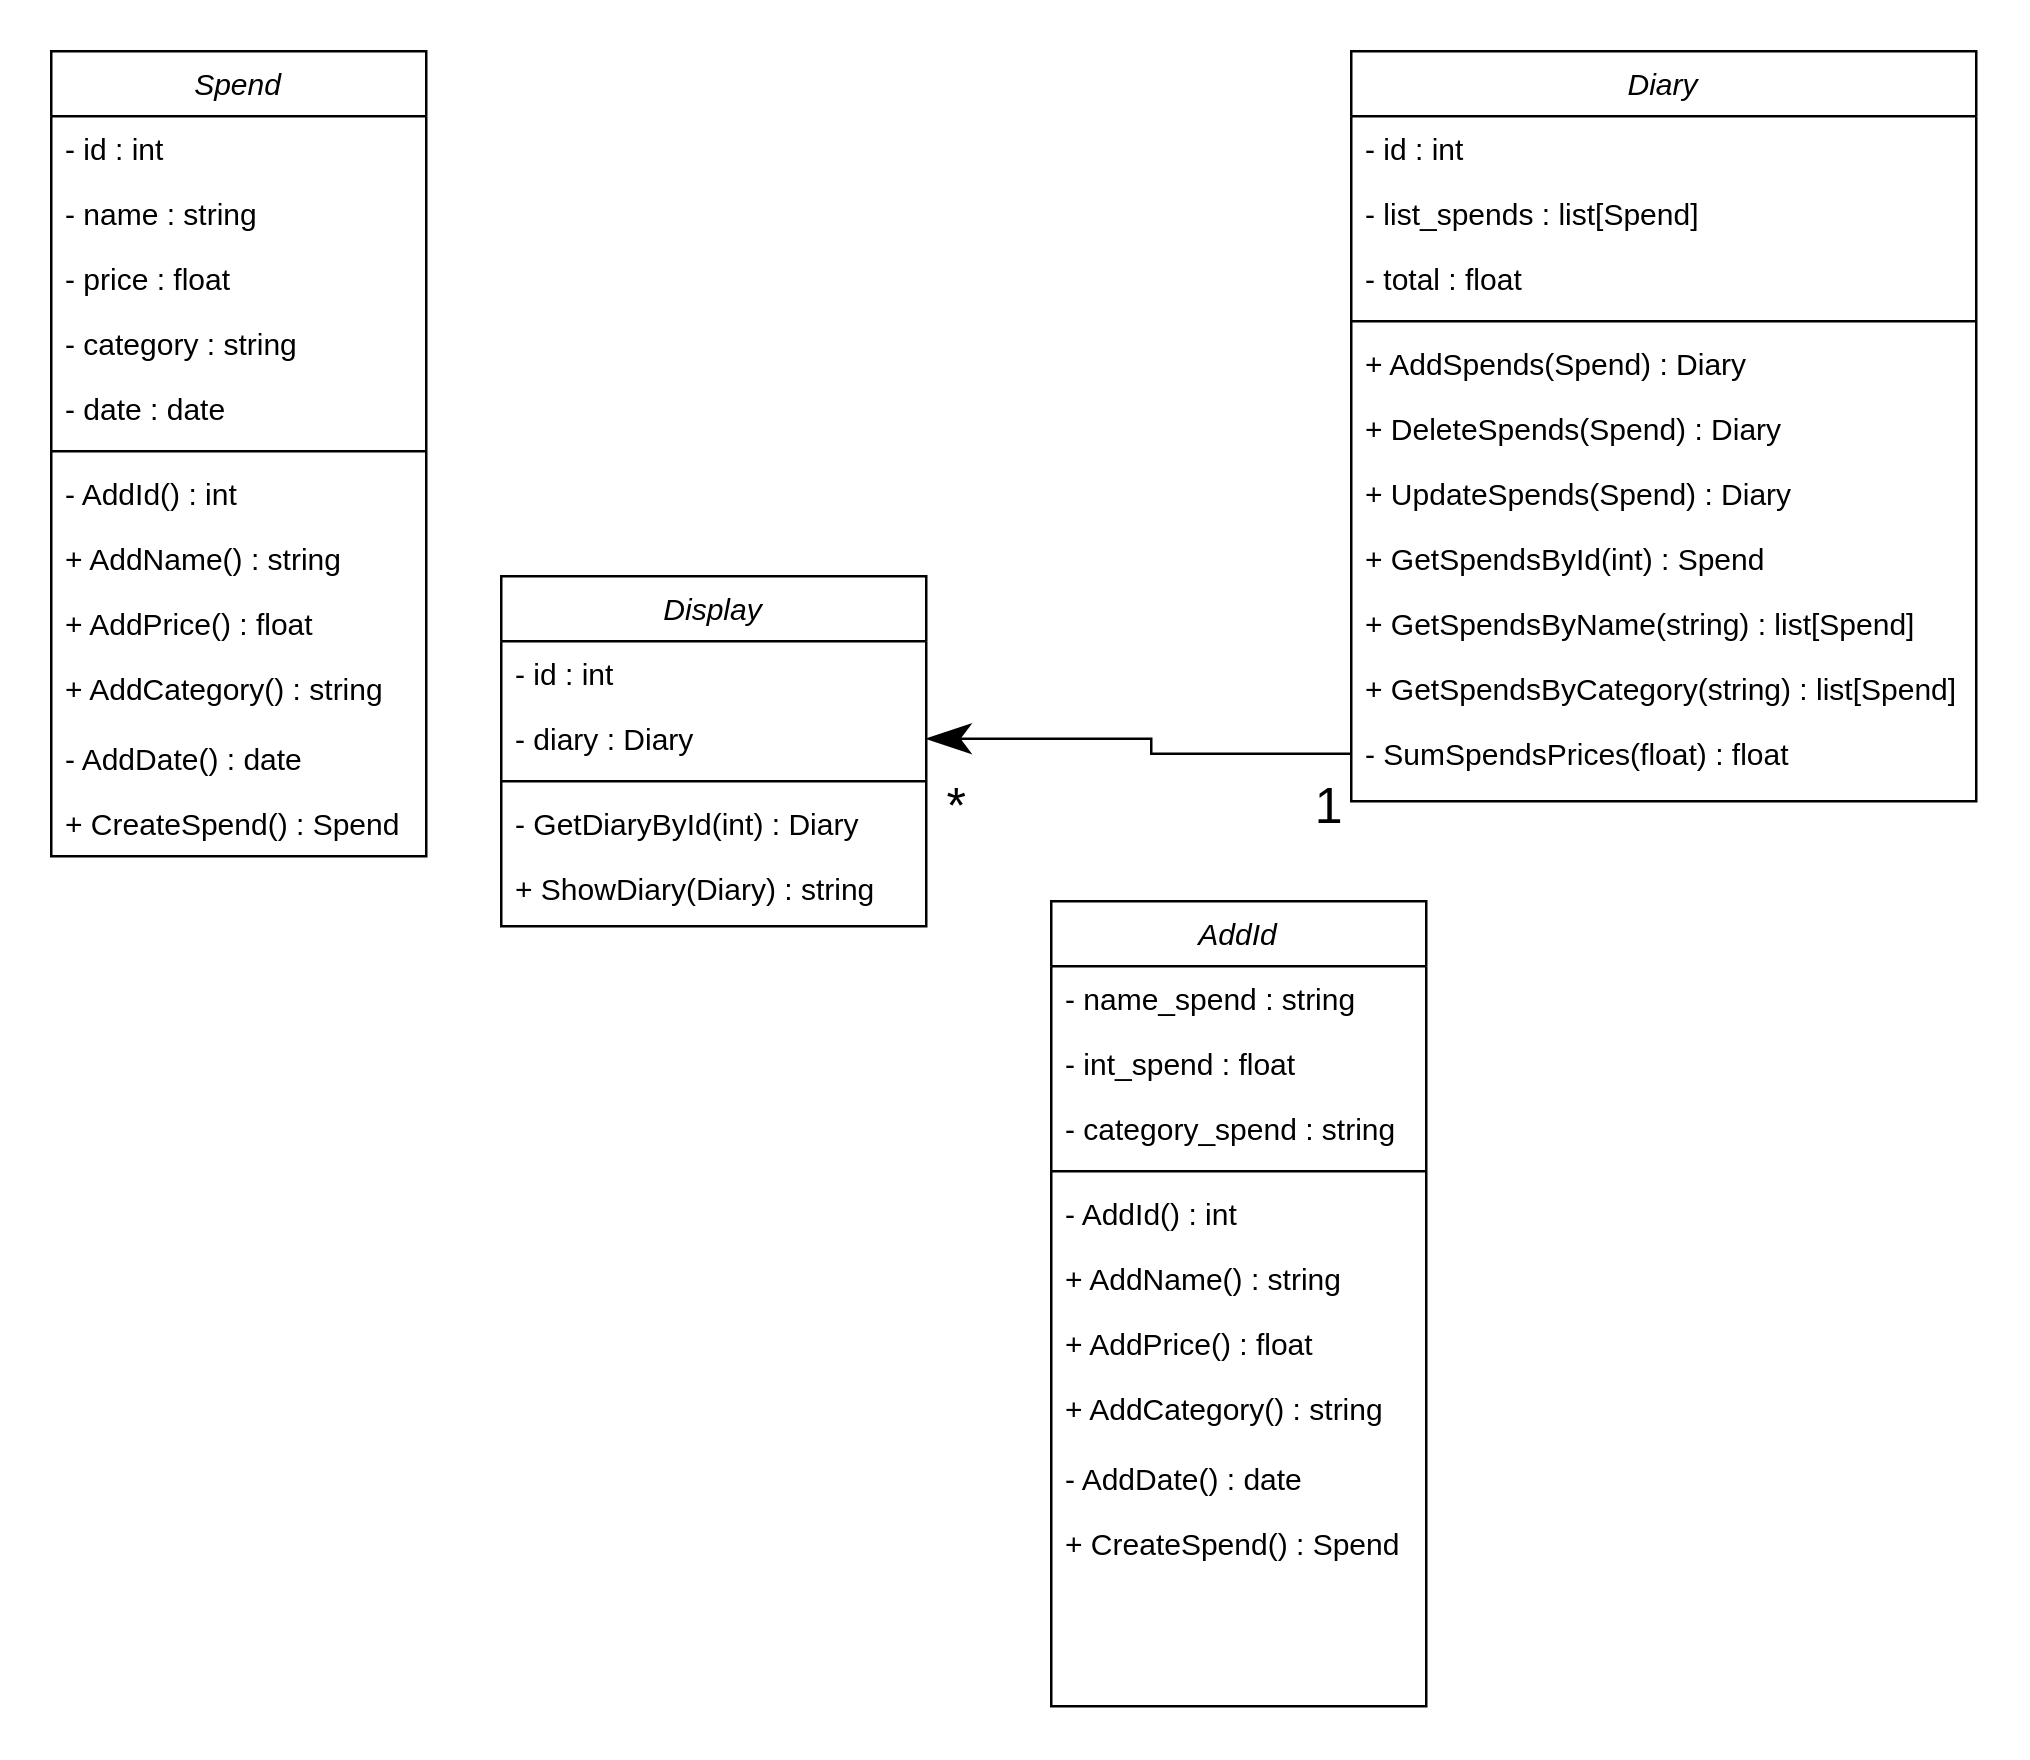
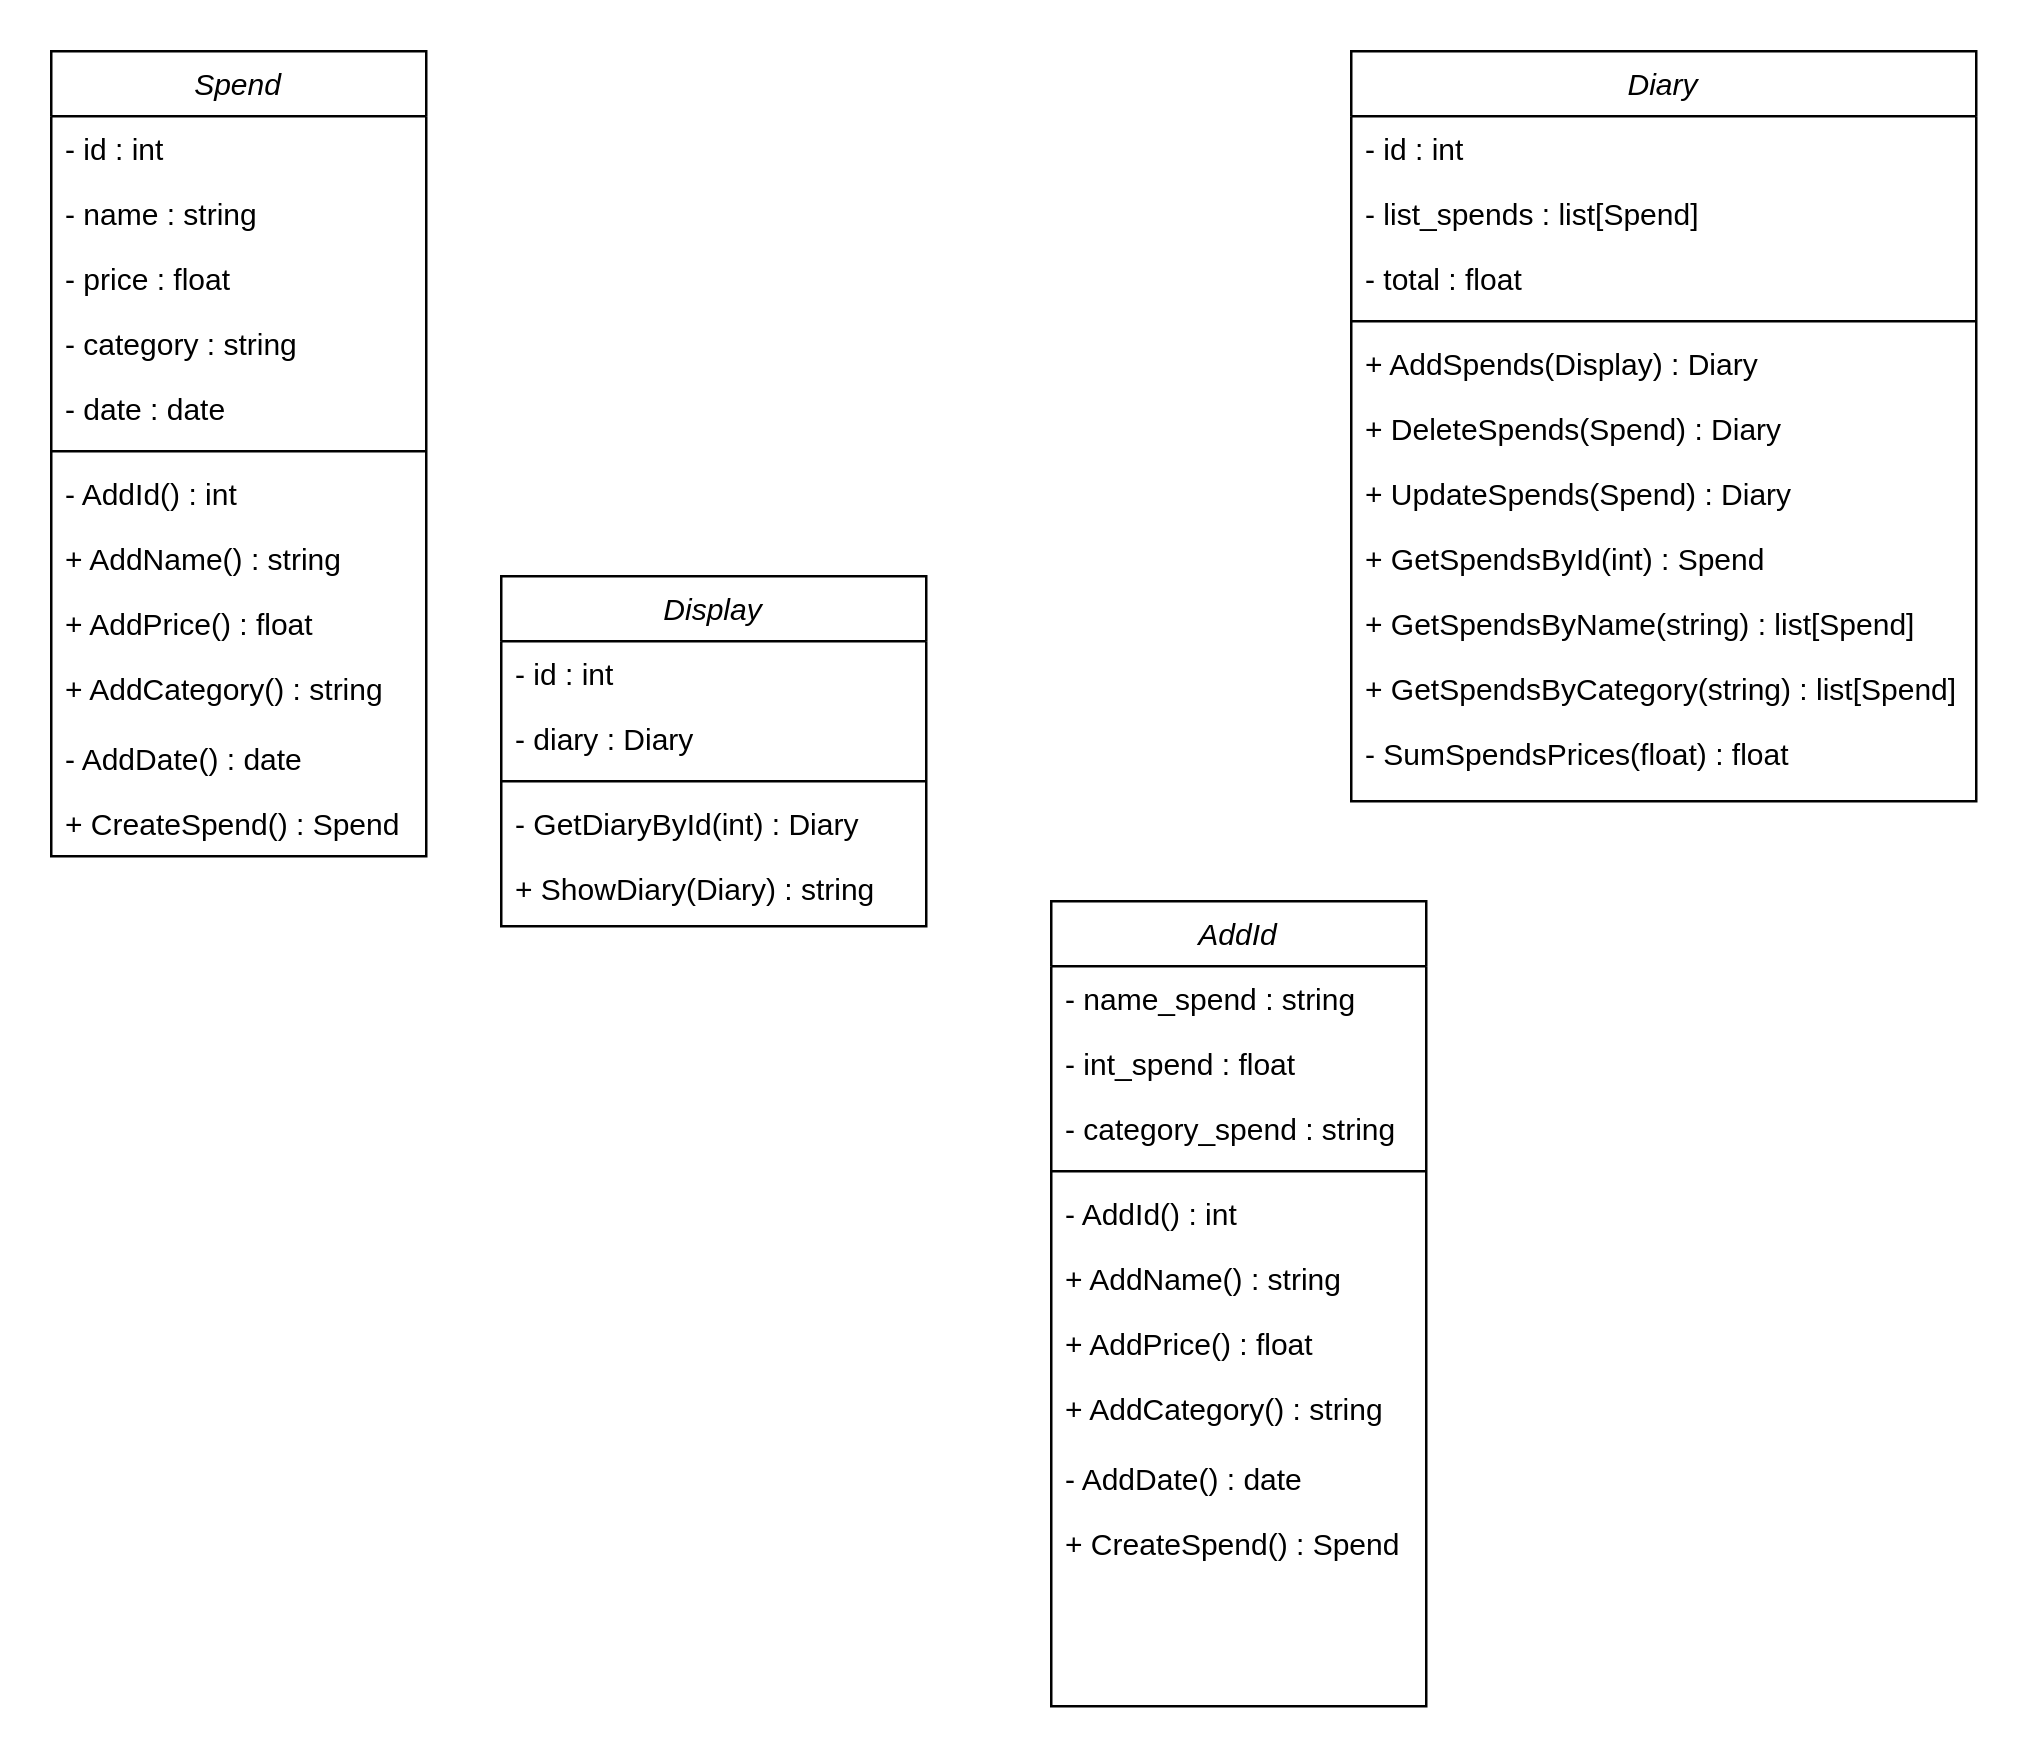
node "+ AddSpends(Spend) : Diary": label "+ AddSpends(Spend) : Diary" -> "+ AddSpends(Display) : Diary"
edge "- SumSpendsPrices(float) : float" -> "- diary : Diary": removed, labels "*", "1"
